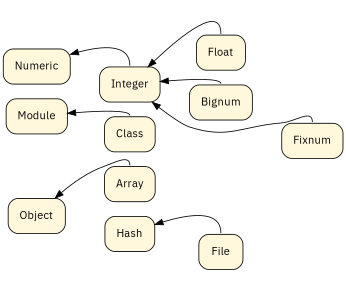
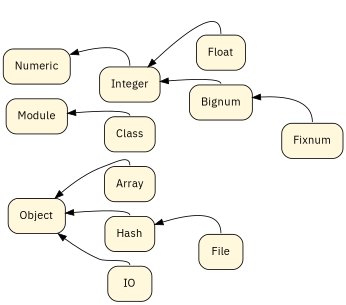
edge "Fixnum" -> "Integer": now "Fixnum" -> "Bignum"
edge "Hash" -> "Object": added
node "IO": added
